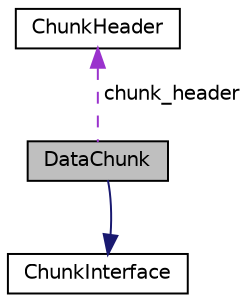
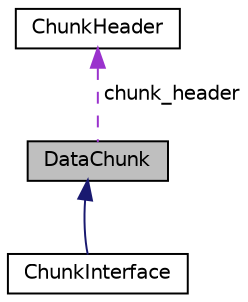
edge "DataChunk" -> "ChunkInterface": reversed
